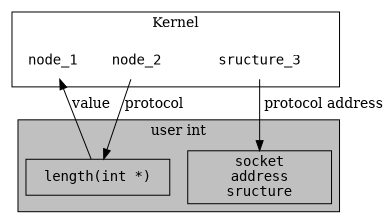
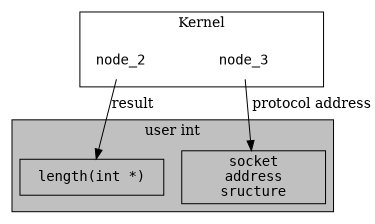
node "node_1": removed
node "sructure_3": label "sructure_3" -> "node_3"
edge "node_2" -> "length(int *)": label "protocol" -> "result"
